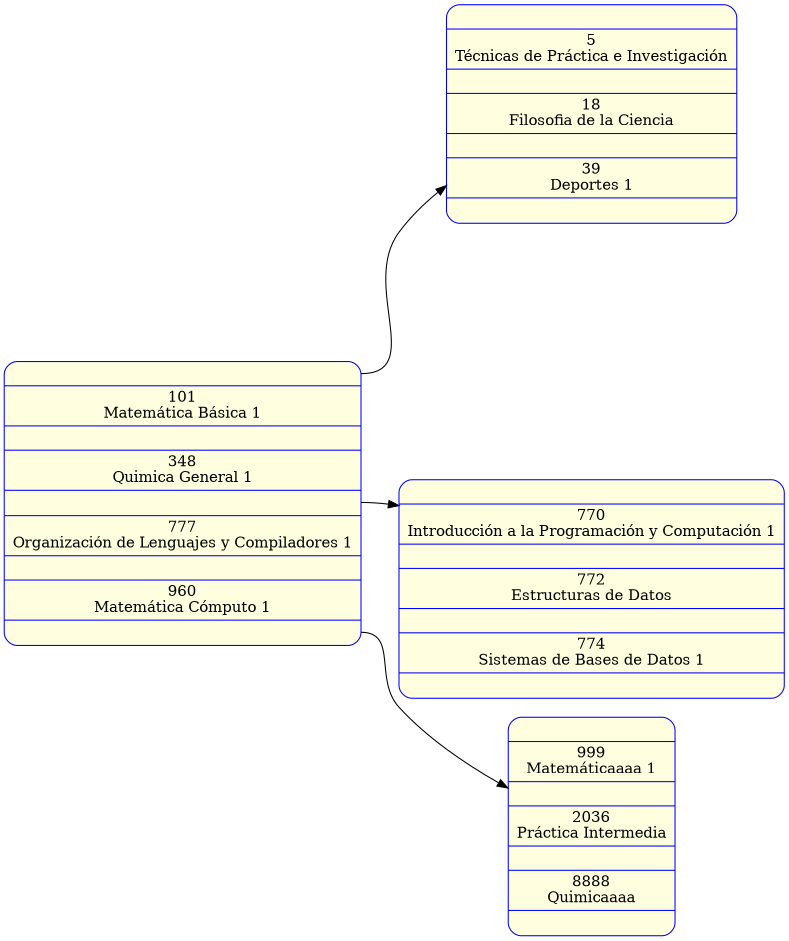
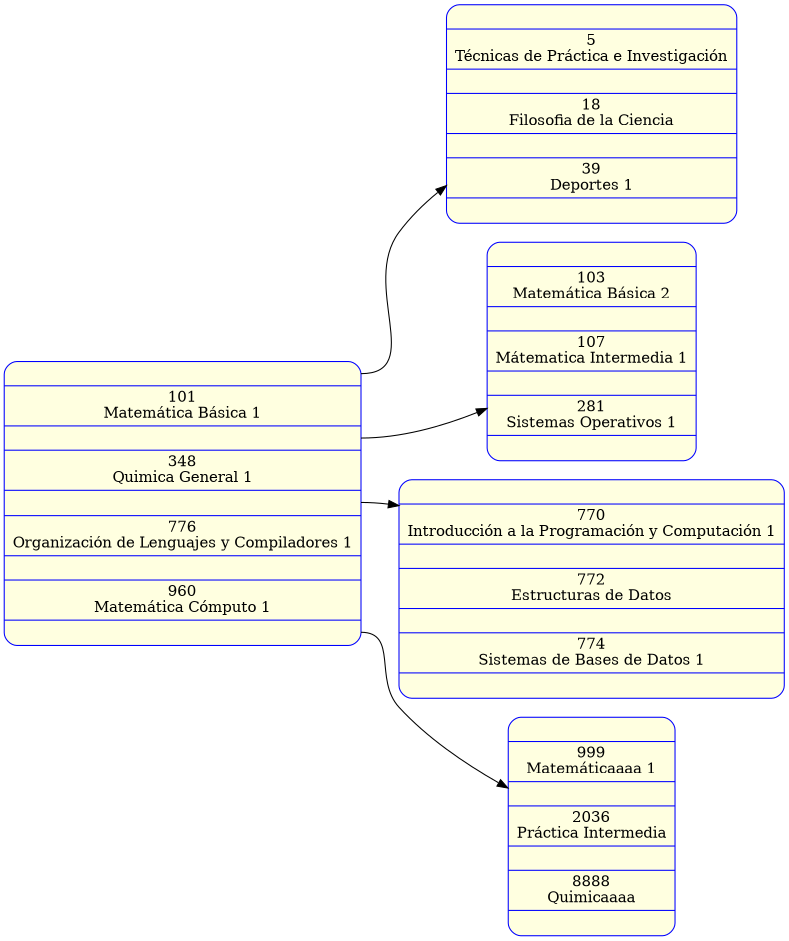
node "103": added
node "101": text "777" -> "776"
